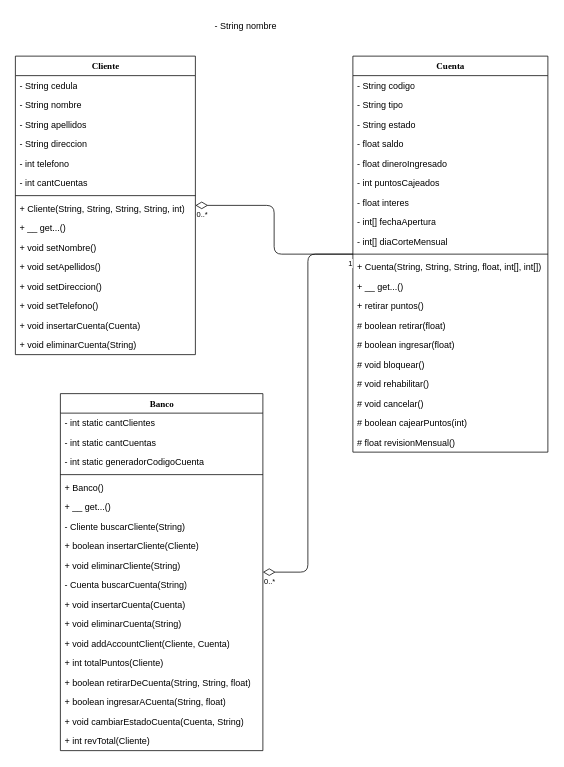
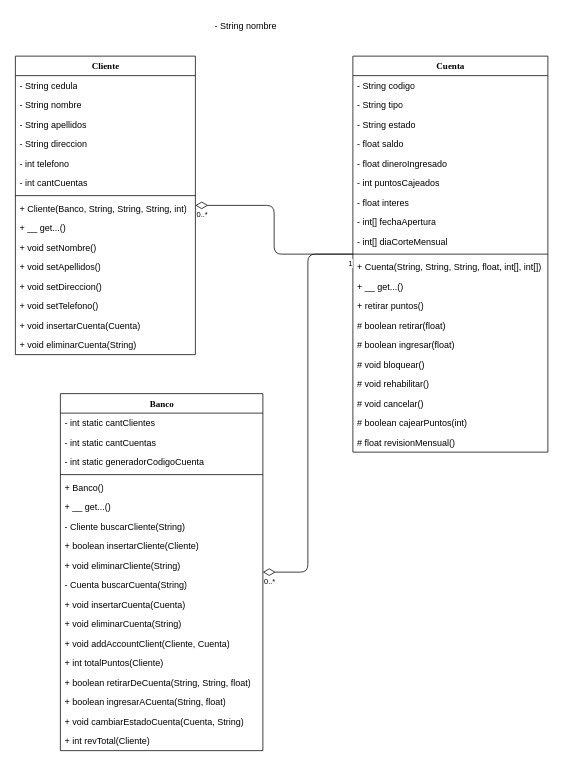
node "+ Cliente(String, String, String, String, int)": label "+ Cliente(String, String, String, String, int)" -> "+ Cliente(Banco, String, String, String, int)"
